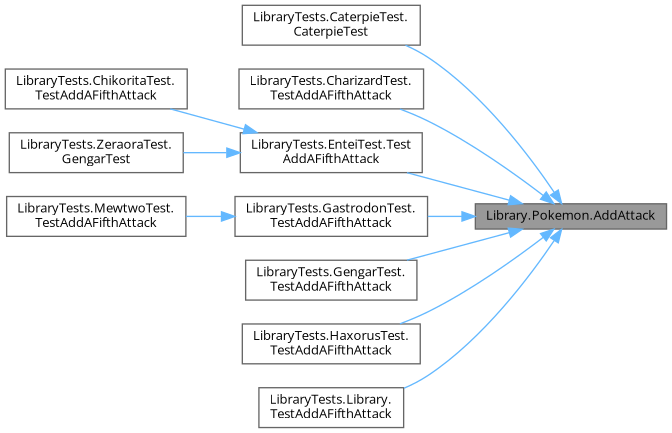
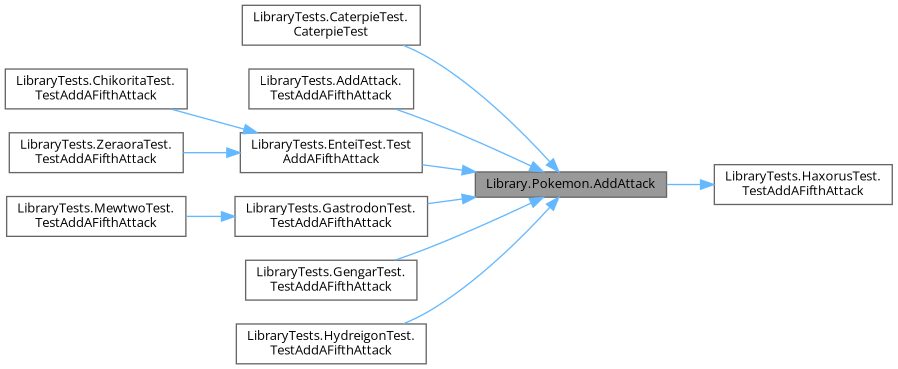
node "LibraryTests.CharizardTest. TestAddAFifthAttack": label "LibraryTests.CharizardTest. TestAddAFifthAttack" -> "LibraryTests.AddAttack. TestAddAFifthAttack"
node "LibraryTests.ZeraoraTest. GengarTest": label "LibraryTests.ZeraoraTest. GengarTest" -> "LibraryTests.ZeraoraTest. TestAddAFifthAttack"
edge "LibraryTests.HaxorusTest. TestAddAFifthAttack" -> "Library.Pokemon.AddAttack": reversed
node "LibraryTests.Library. TestAddAFifthAttack": label "LibraryTests.Library. TestAddAFifthAttack" -> "LibraryTests.HydreigonTest. TestAddAFifthAttack"
